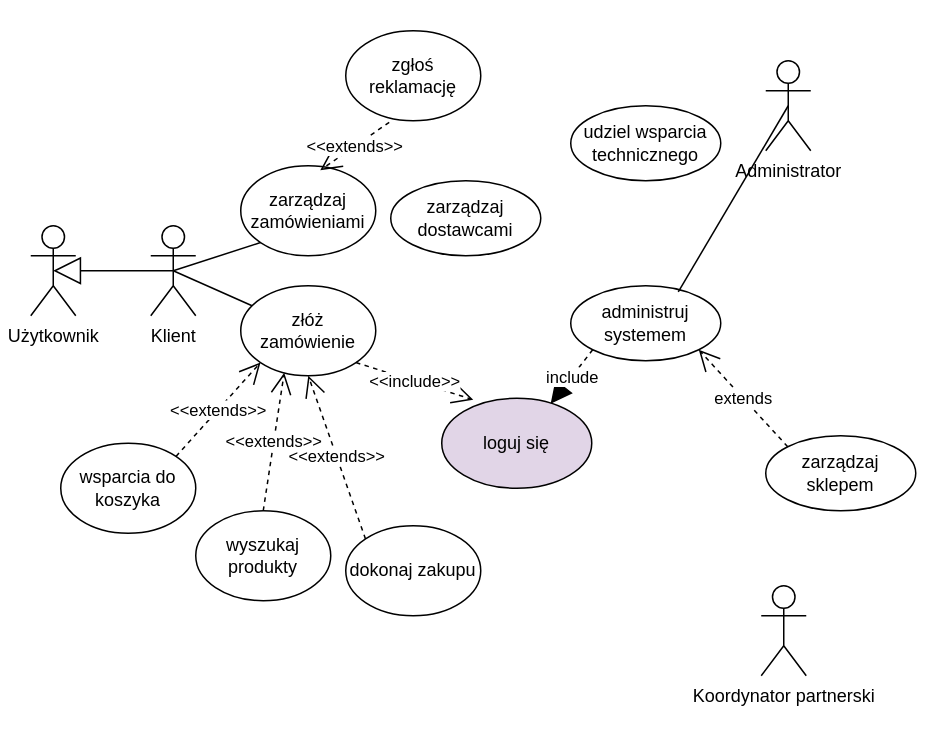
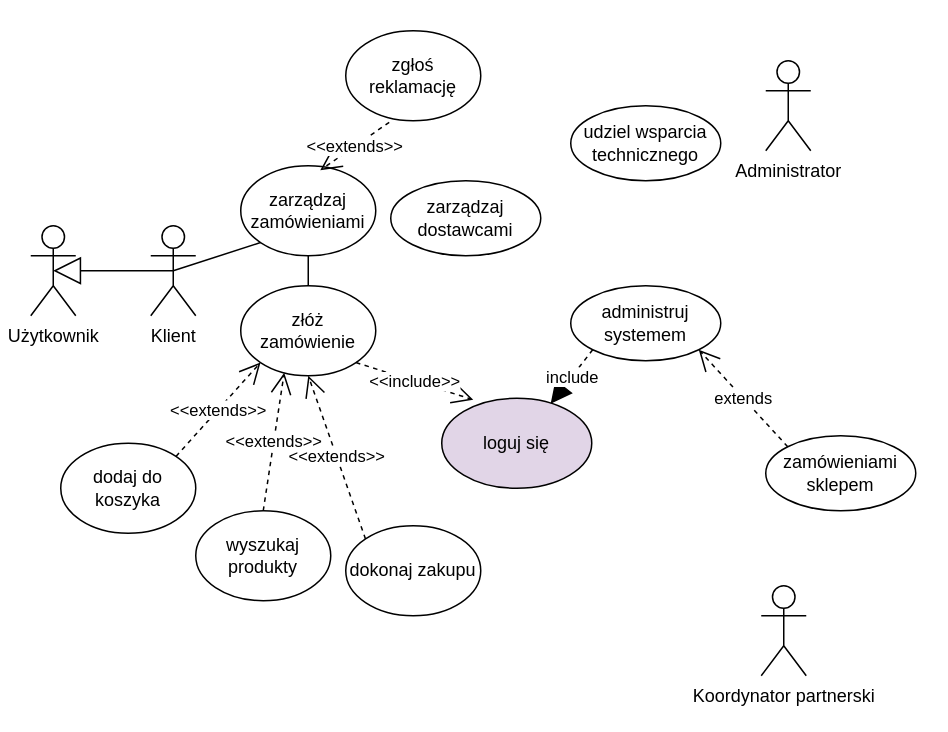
edge "Administrator" -- "administruj systemem": removed
edge "Klient" -- "złóż zamówienie": now "zarządzaj zamówieniami" -- "złóż zamówienie"
node "zarządzaj sklepem": label "zarządzaj sklepem" -> "zamówieniami sklepem"
node "wsparcia do koszyka": label "wsparcia do koszyka" -> "dodaj do koszyka"
